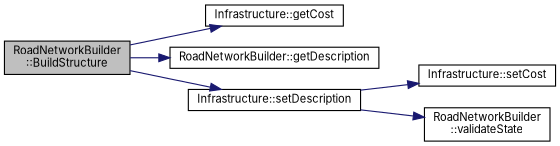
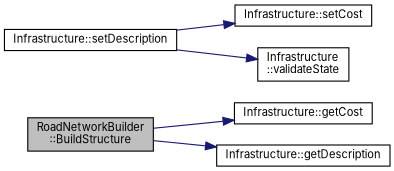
node "RoadNetworkBuilder::getDescription": label "RoadNetworkBuilder::getDescription" -> "Infrastructure::getDescription"
edge "RoadNetworkBuilder ::BuildStructure" -> "Infrastructure::setDescription": removed
node "RoadNetworkBuilder ::validateState": label "RoadNetworkBuilder ::validateState" -> "Infrastructure ::validateState"
